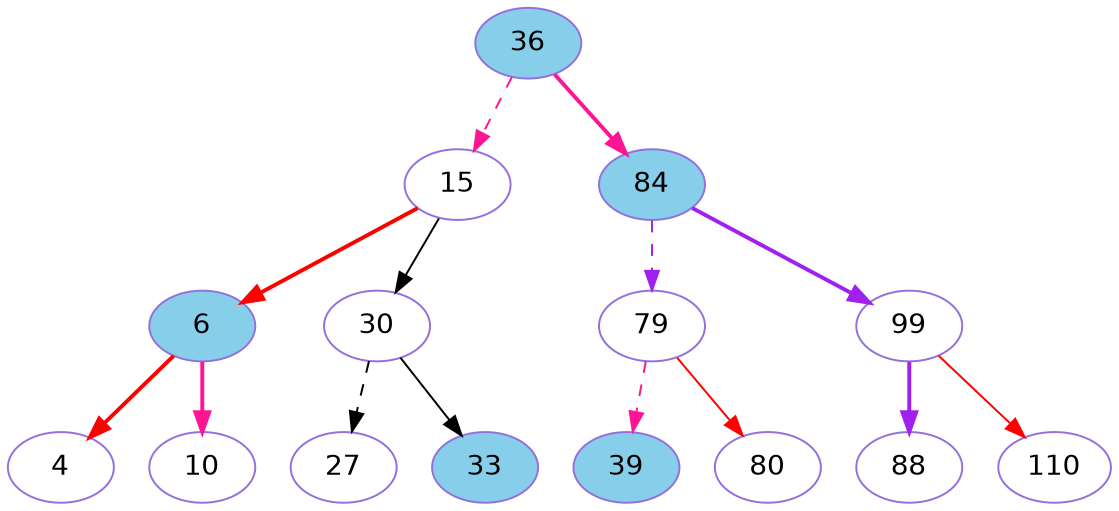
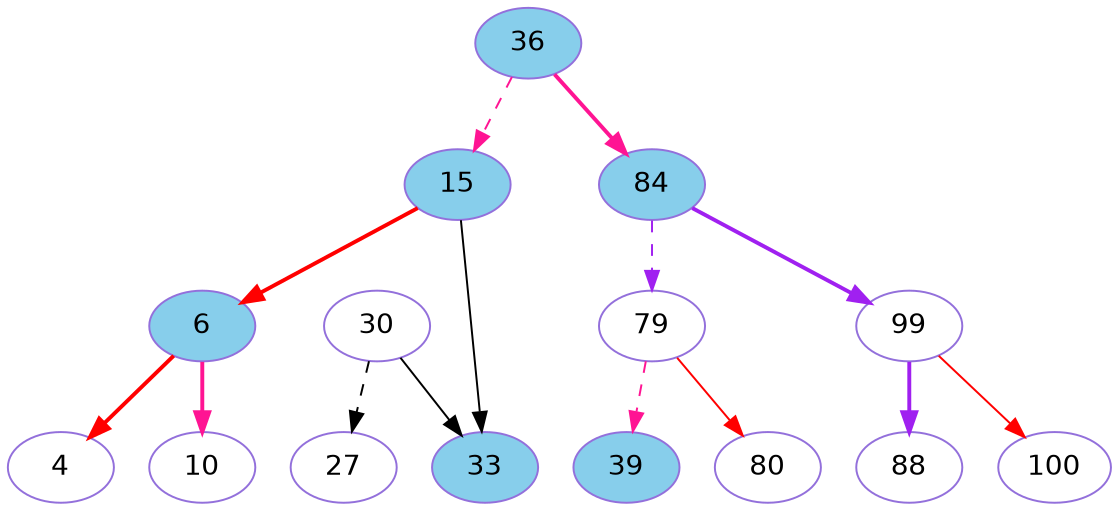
node "15": fillcolor white -> skyblue
edge "15" -> "30": now "15" -> "33"
node "110": label "110" -> "100"
